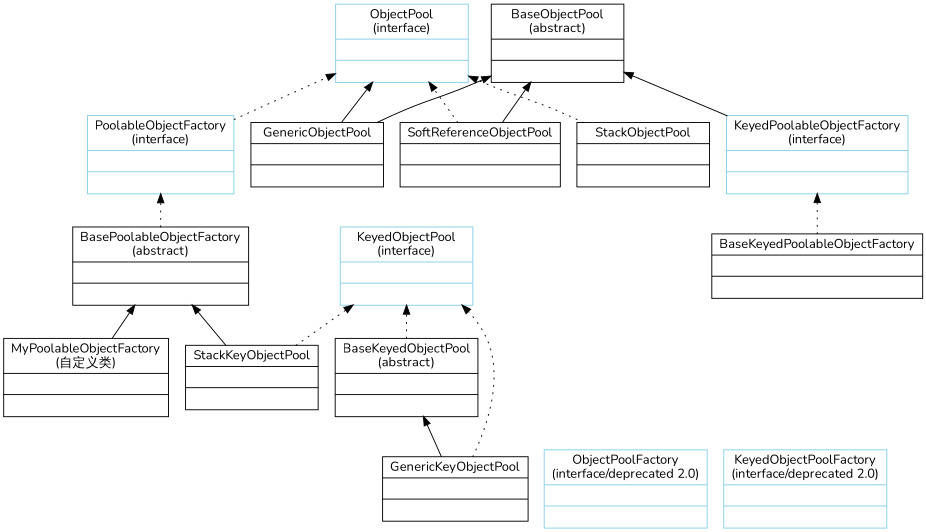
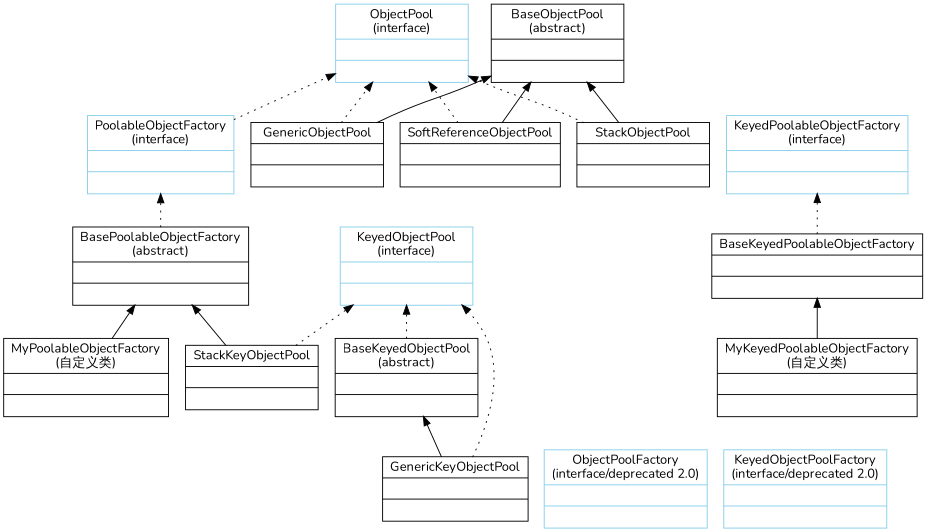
edge "KeyedPoolableObjectFactory" -> "BaseObjectPool": now "StackObjectPool" -> "BaseObjectPool"
edge "GenericObjectPool" -> "ObjectPool": style solid -> dotted
node "MyKeyedPoolableObjectFactory": added
